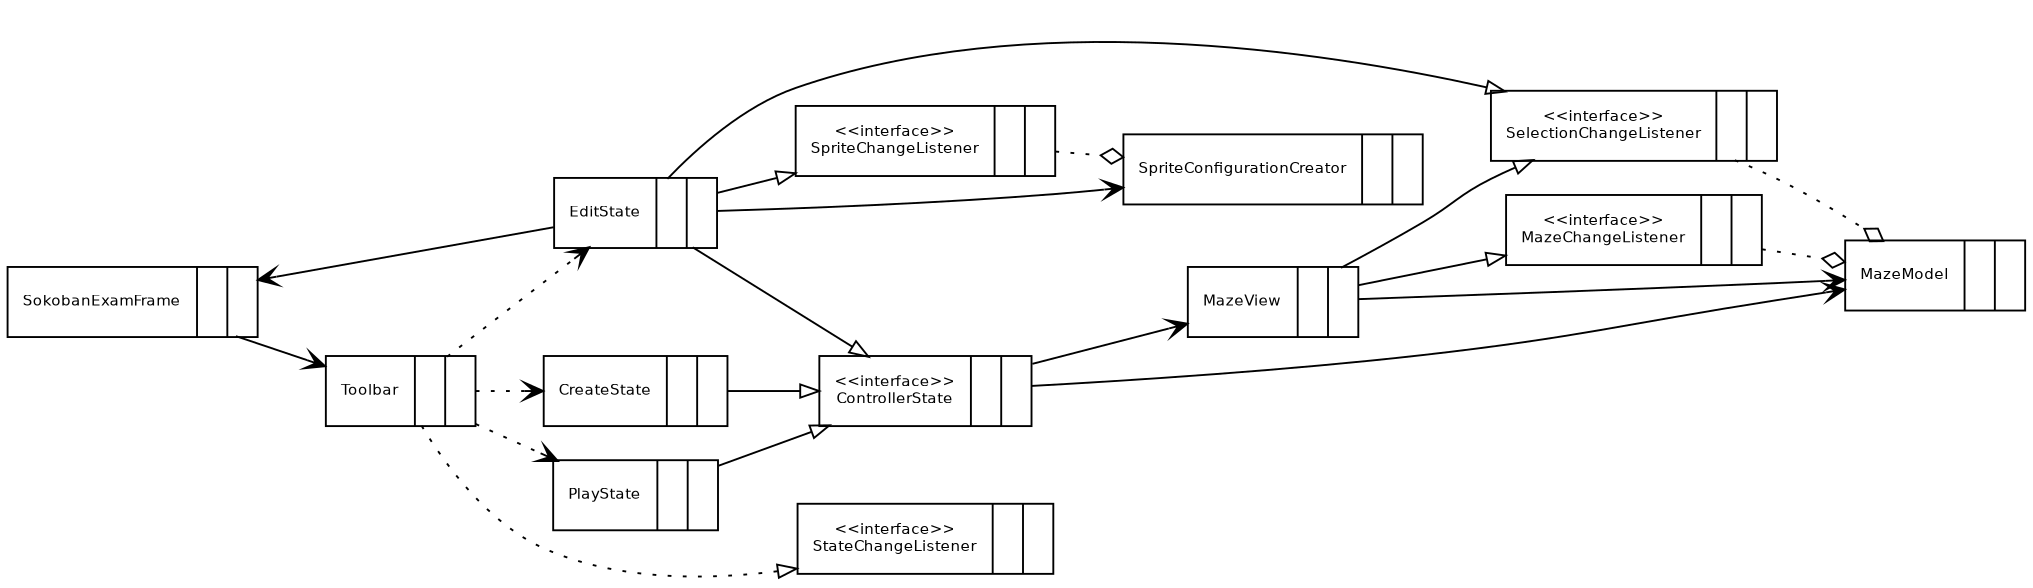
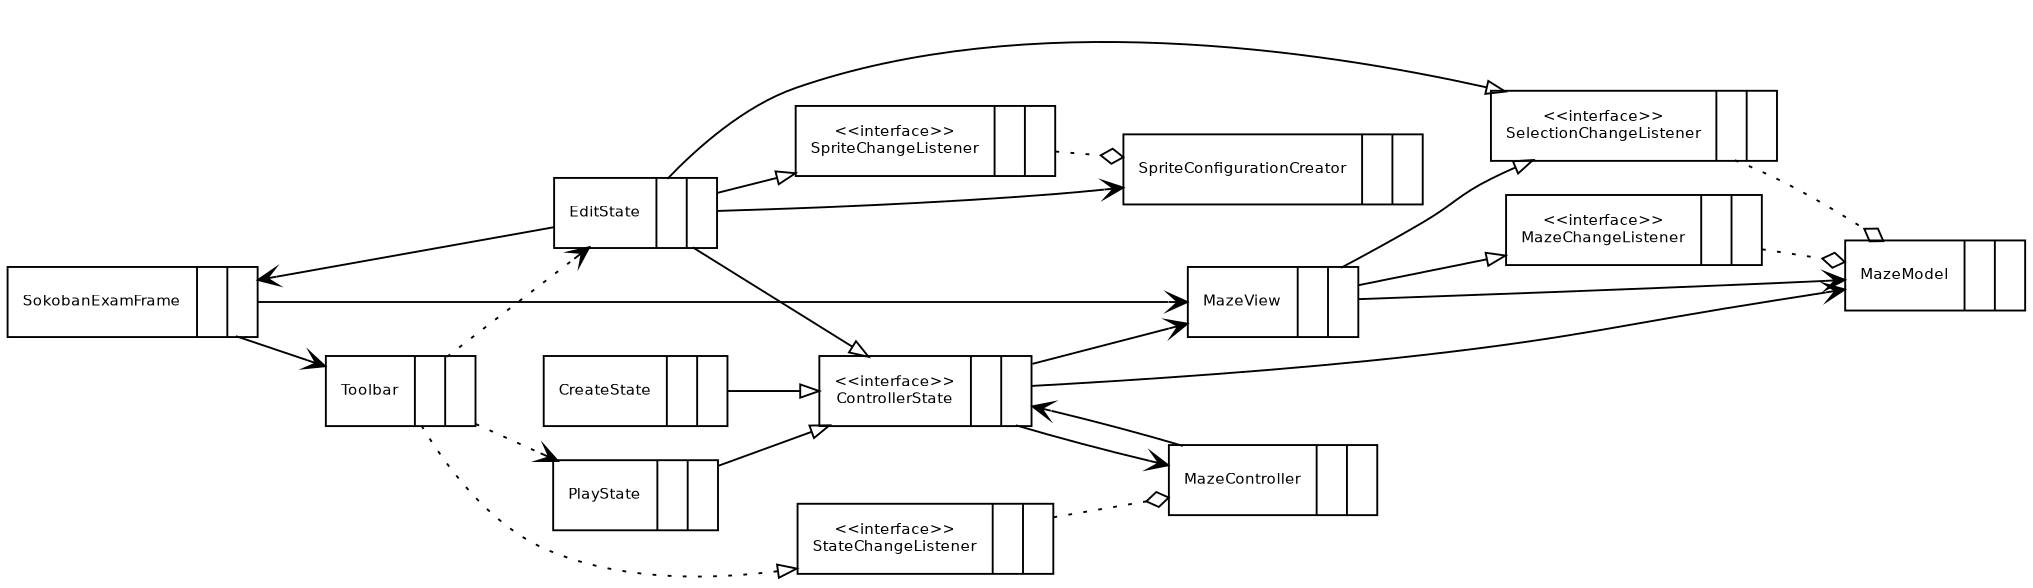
edge "SokobanExamFrame" -> "MazeView": added
edge "Toolbar" -> "CreateState": removed
node "MazeController": added
